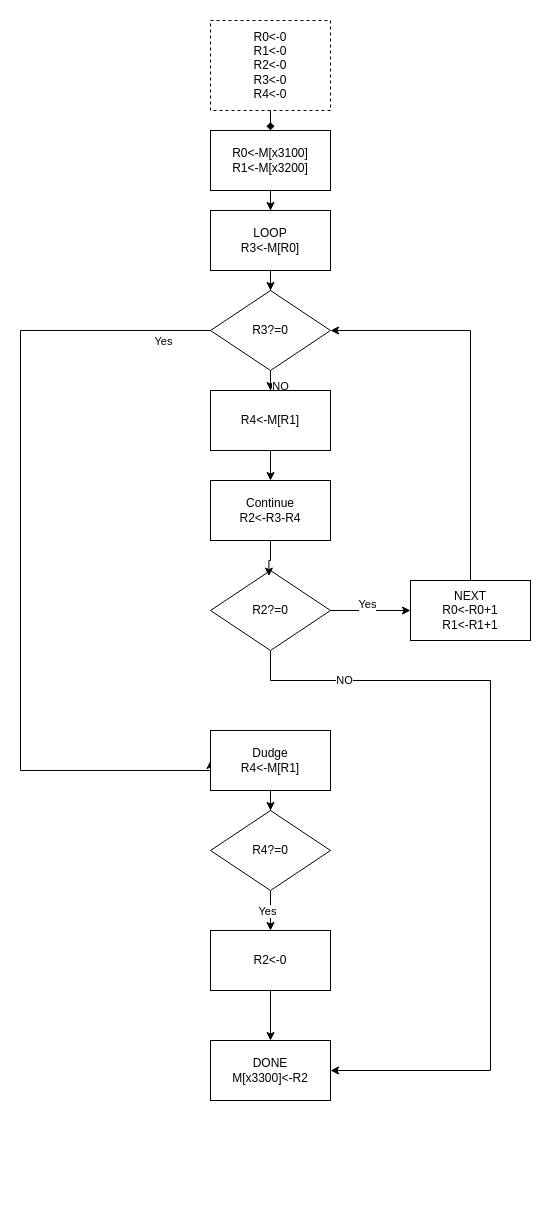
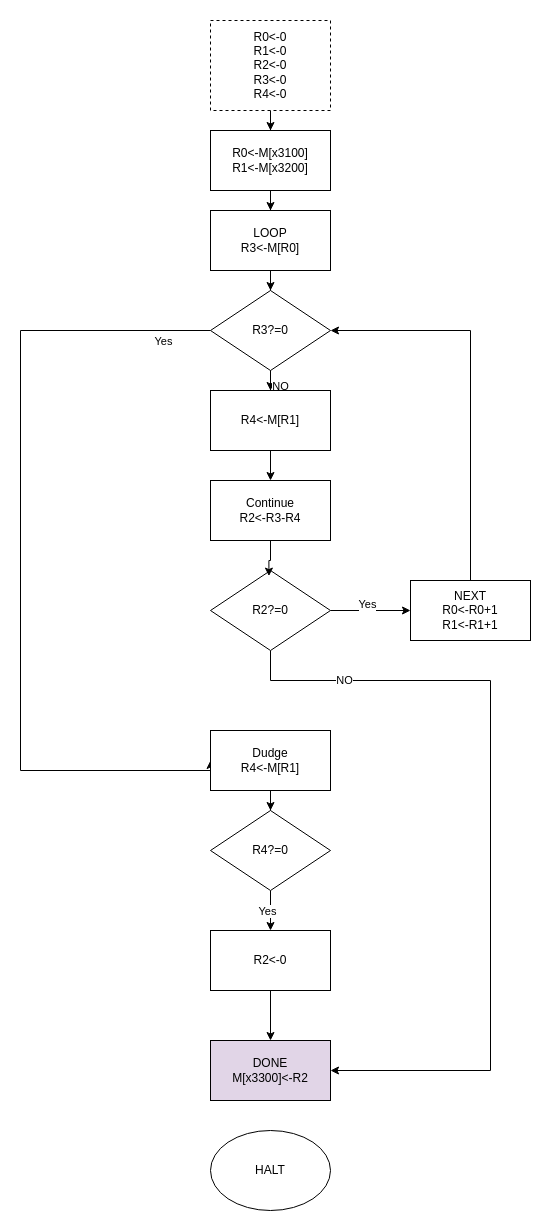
edge "R0<-0 R1<-0 R2<-0 R3<-0 R4<-0" -> "R0<-M[x3100] R1<-M[x3200]": arrowhead diamond -> classic
node "DONE M[x3300]<-R2": fillcolor #ffffff -> #e1d5e7
node "HALT": added
